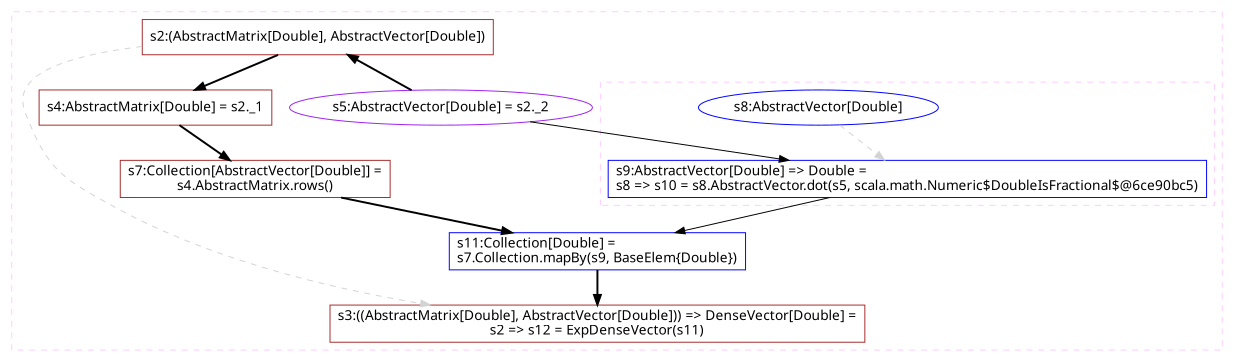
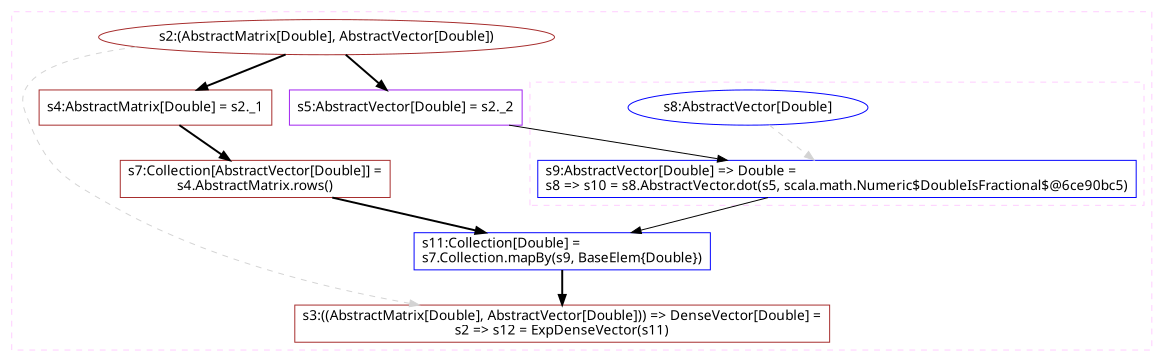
node "s2:(AbstractMatrix[Double], AbstractVector[Double])": shape box -> ellipse
edge "s5:AbstractVector[Double] = s2._2" -> "s2:(AbstractMatrix[Double], AbstractVector[Double])": reversed
node "s5:AbstractVector[Double] = s2._2": shape ellipse -> box
